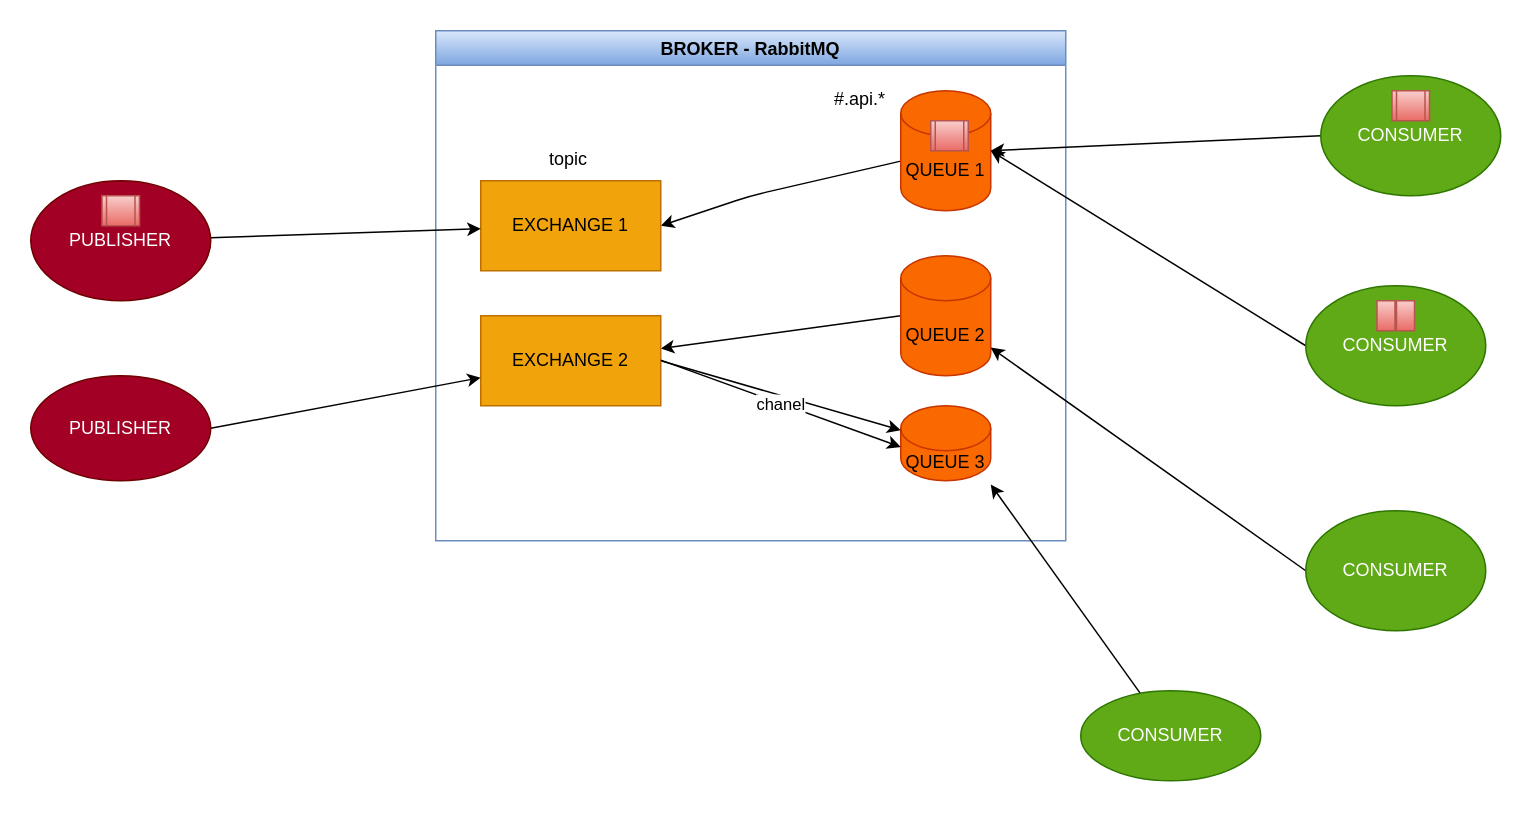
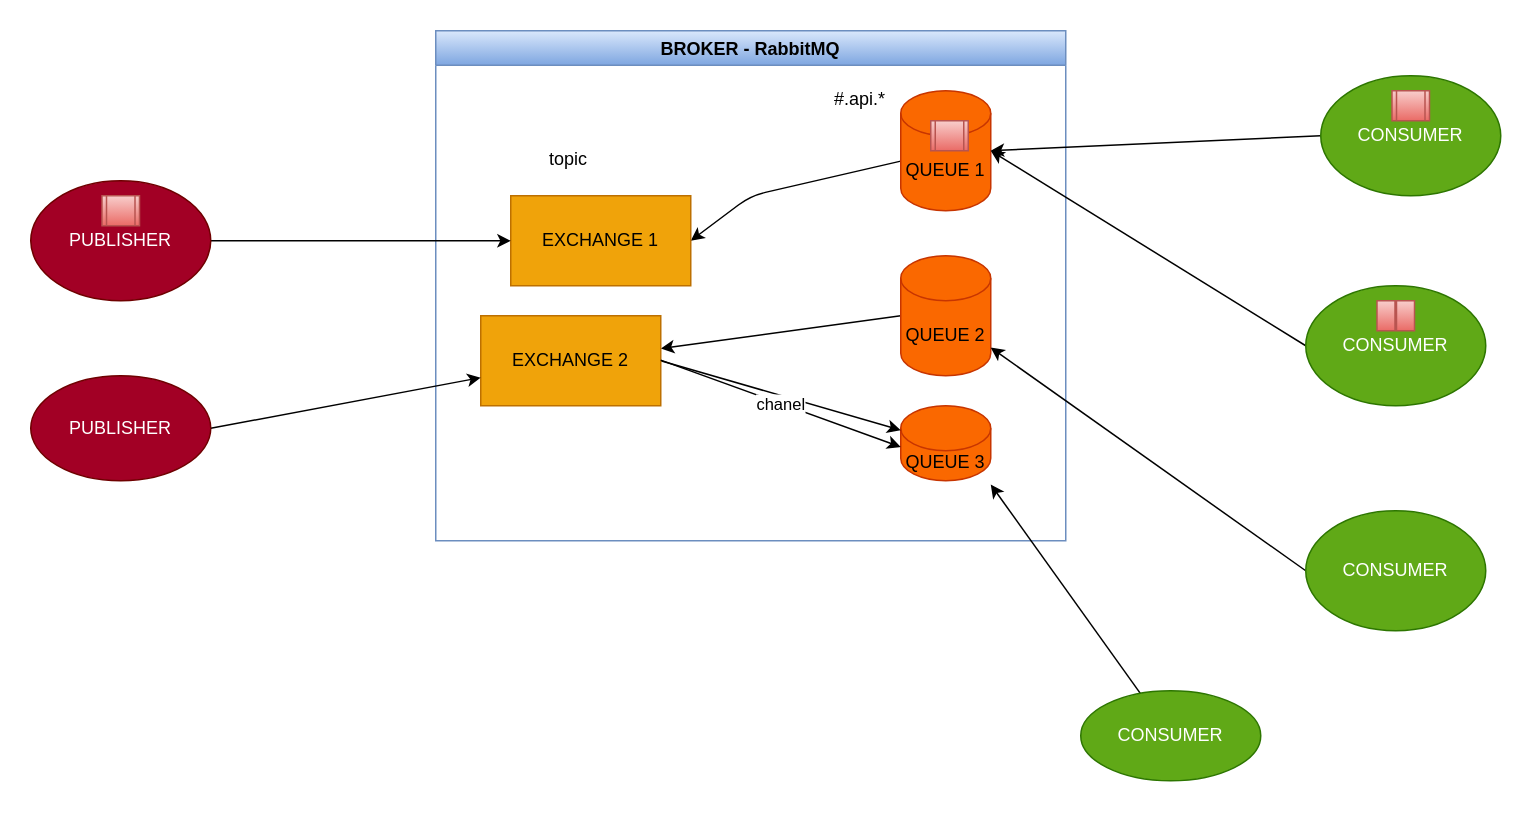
node "EXCHANGE 1": moved (571, 226) -> (601, 241)
